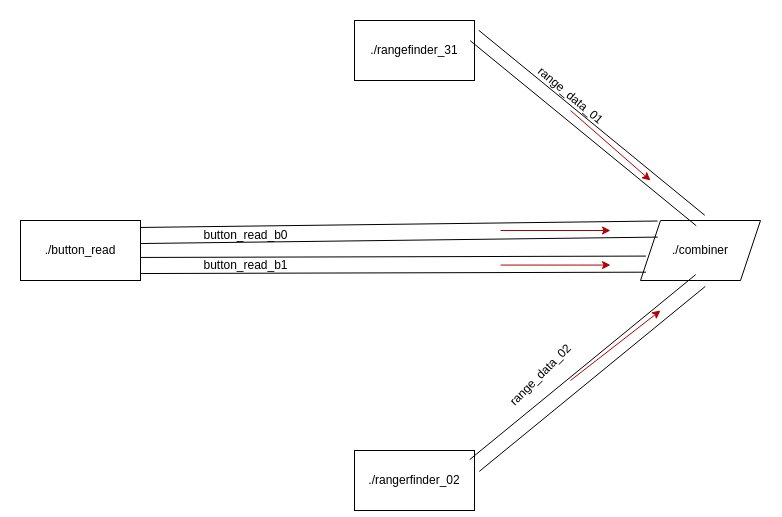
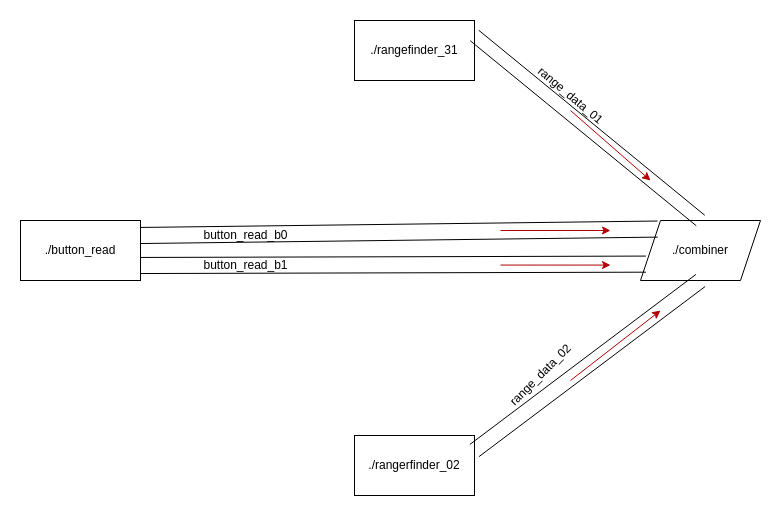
node "./rangerfinder_02": moved (415, 481) -> (415, 466)
